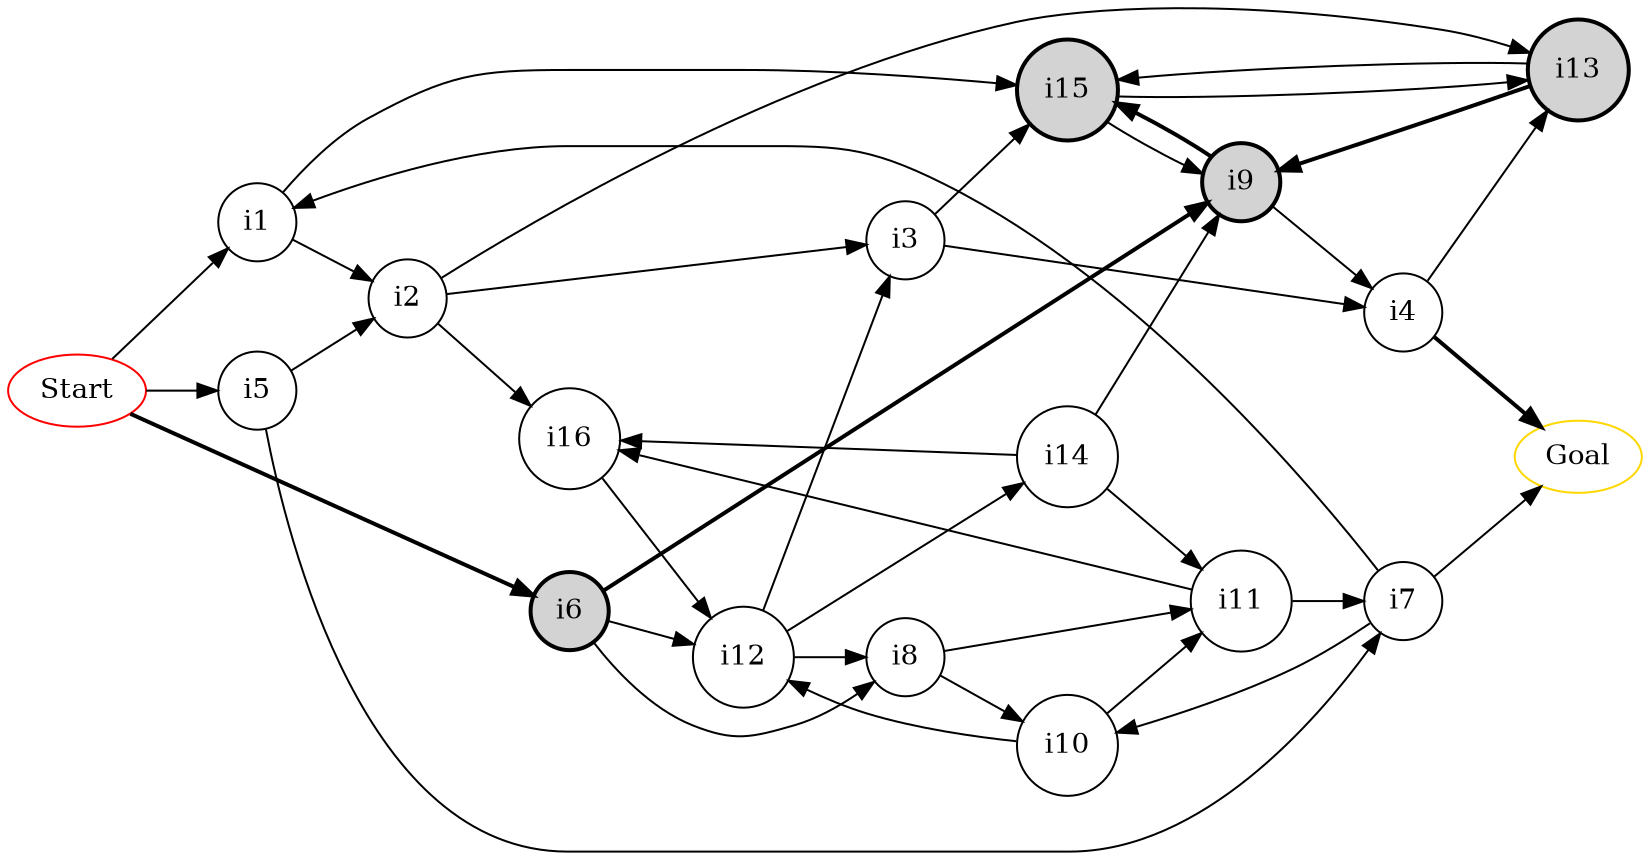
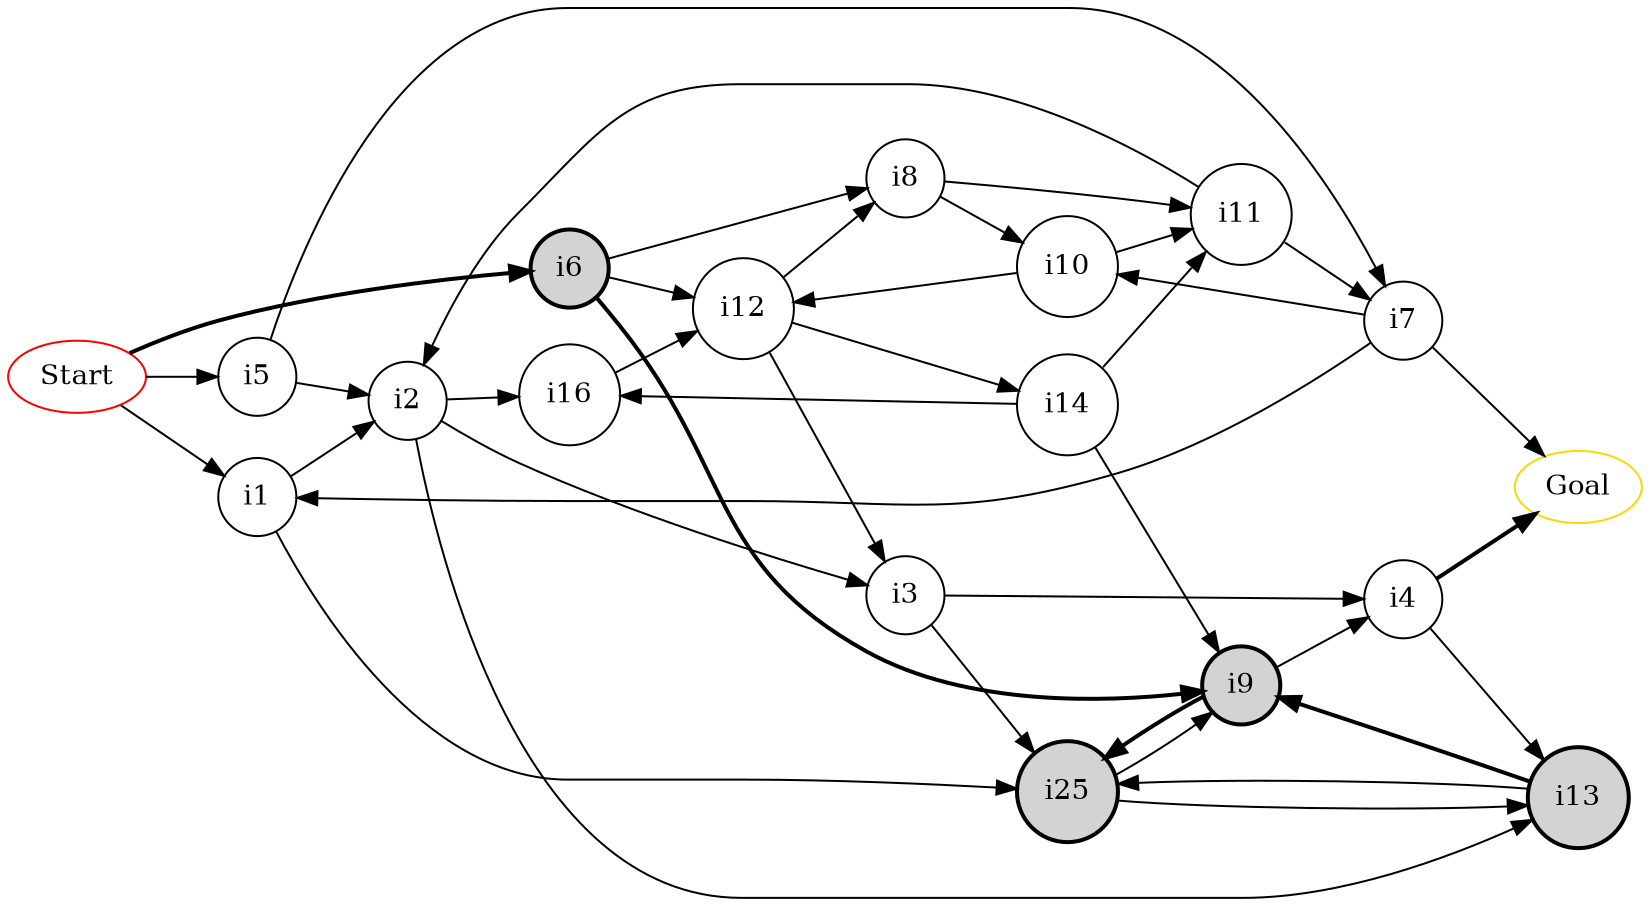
node "i15": label "i15" -> "i25"
edge "i11" -> "i16": now "i11" -> "i2"
